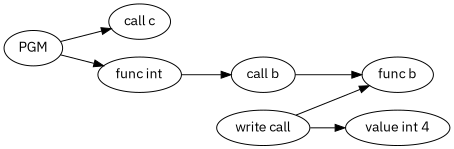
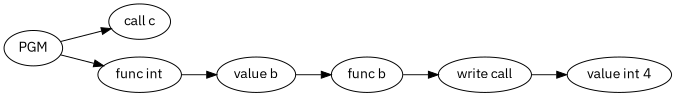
node "call b": label "call b" -> "value b"
edge "write call" -> "func b": reversed
